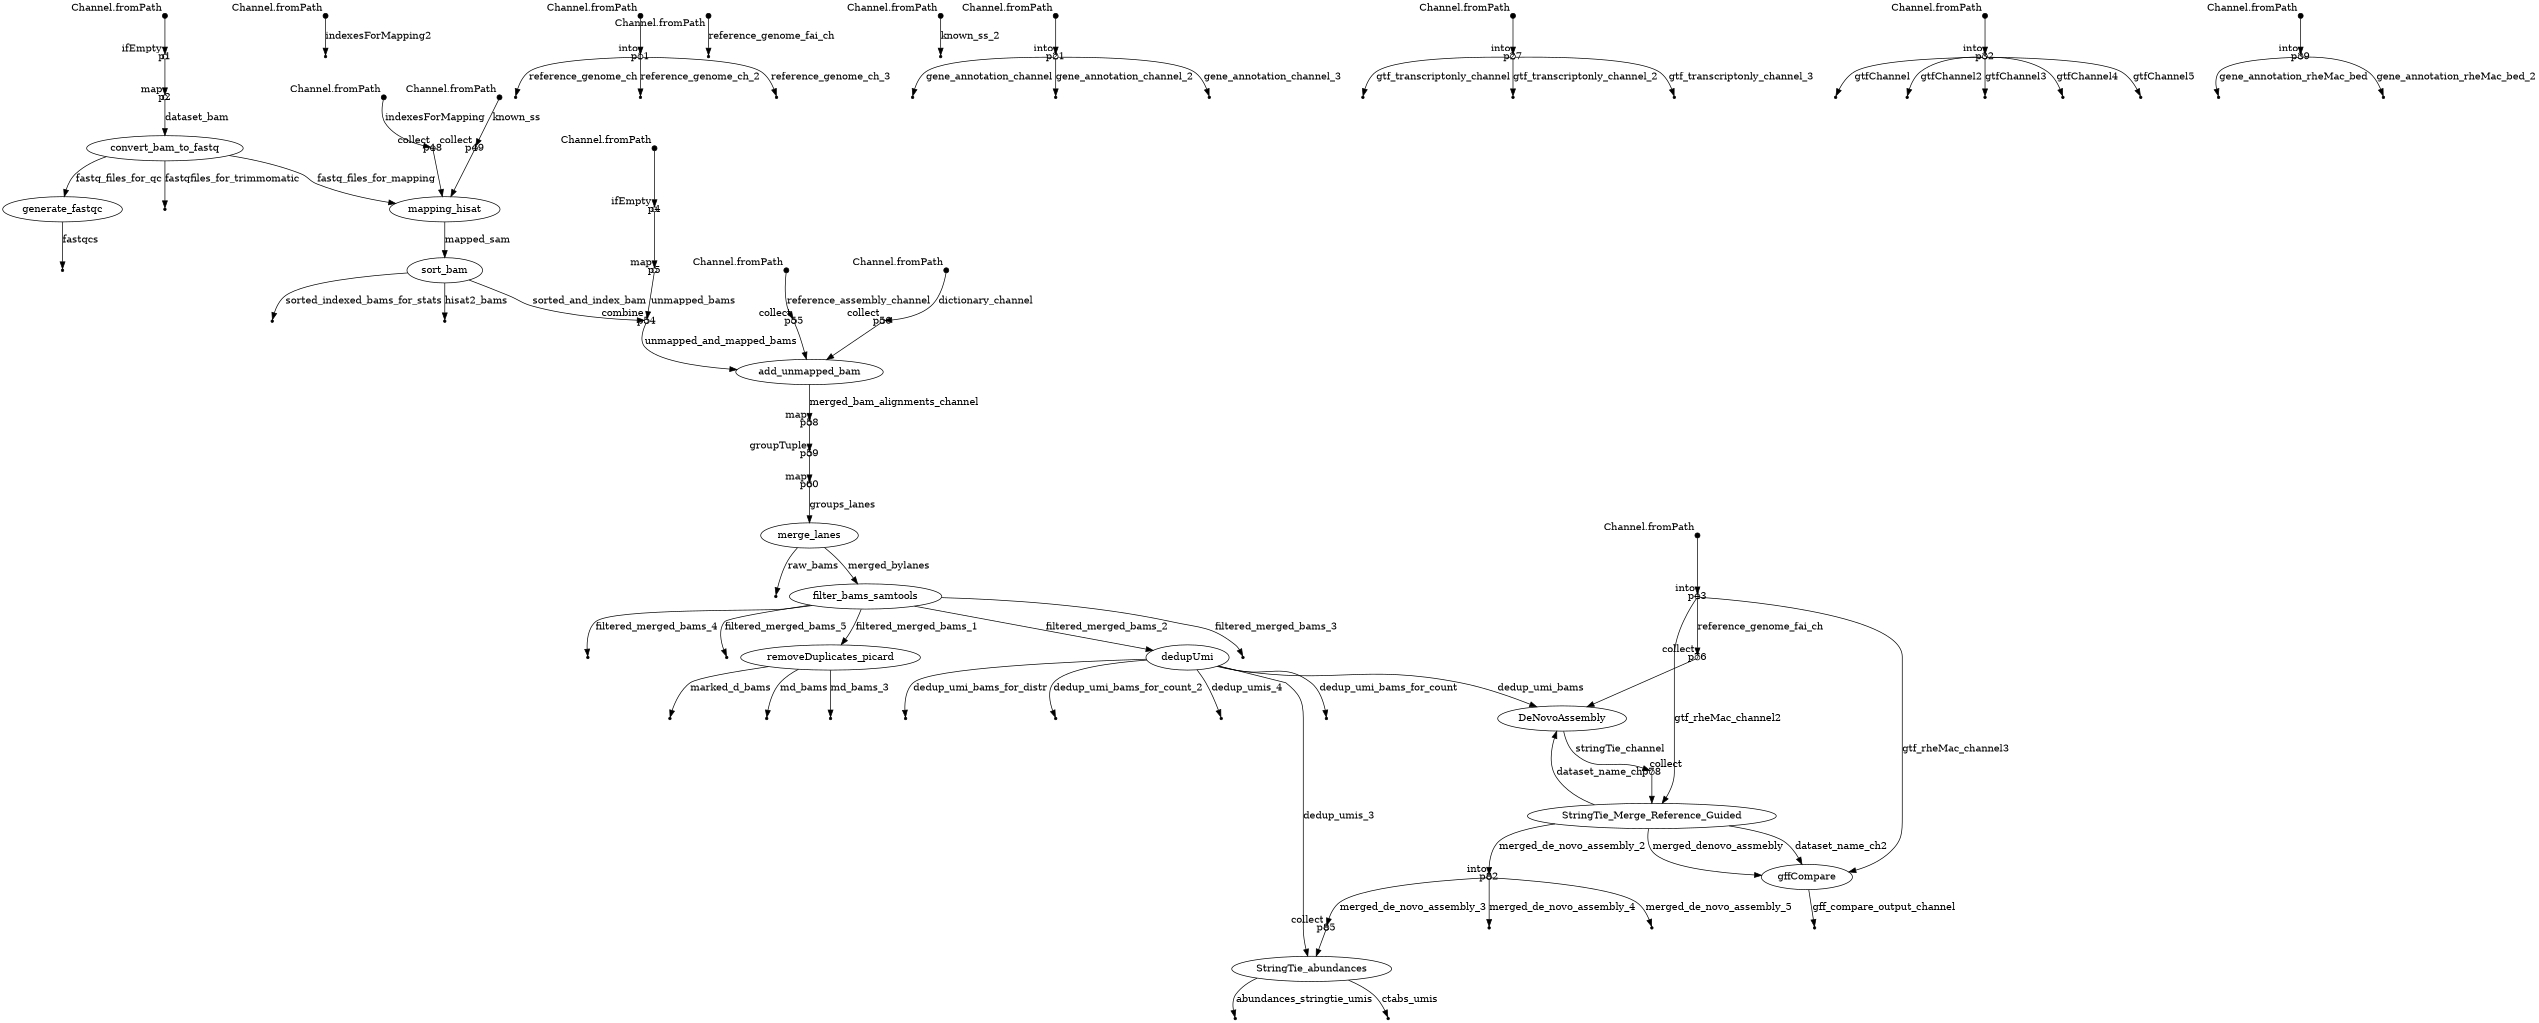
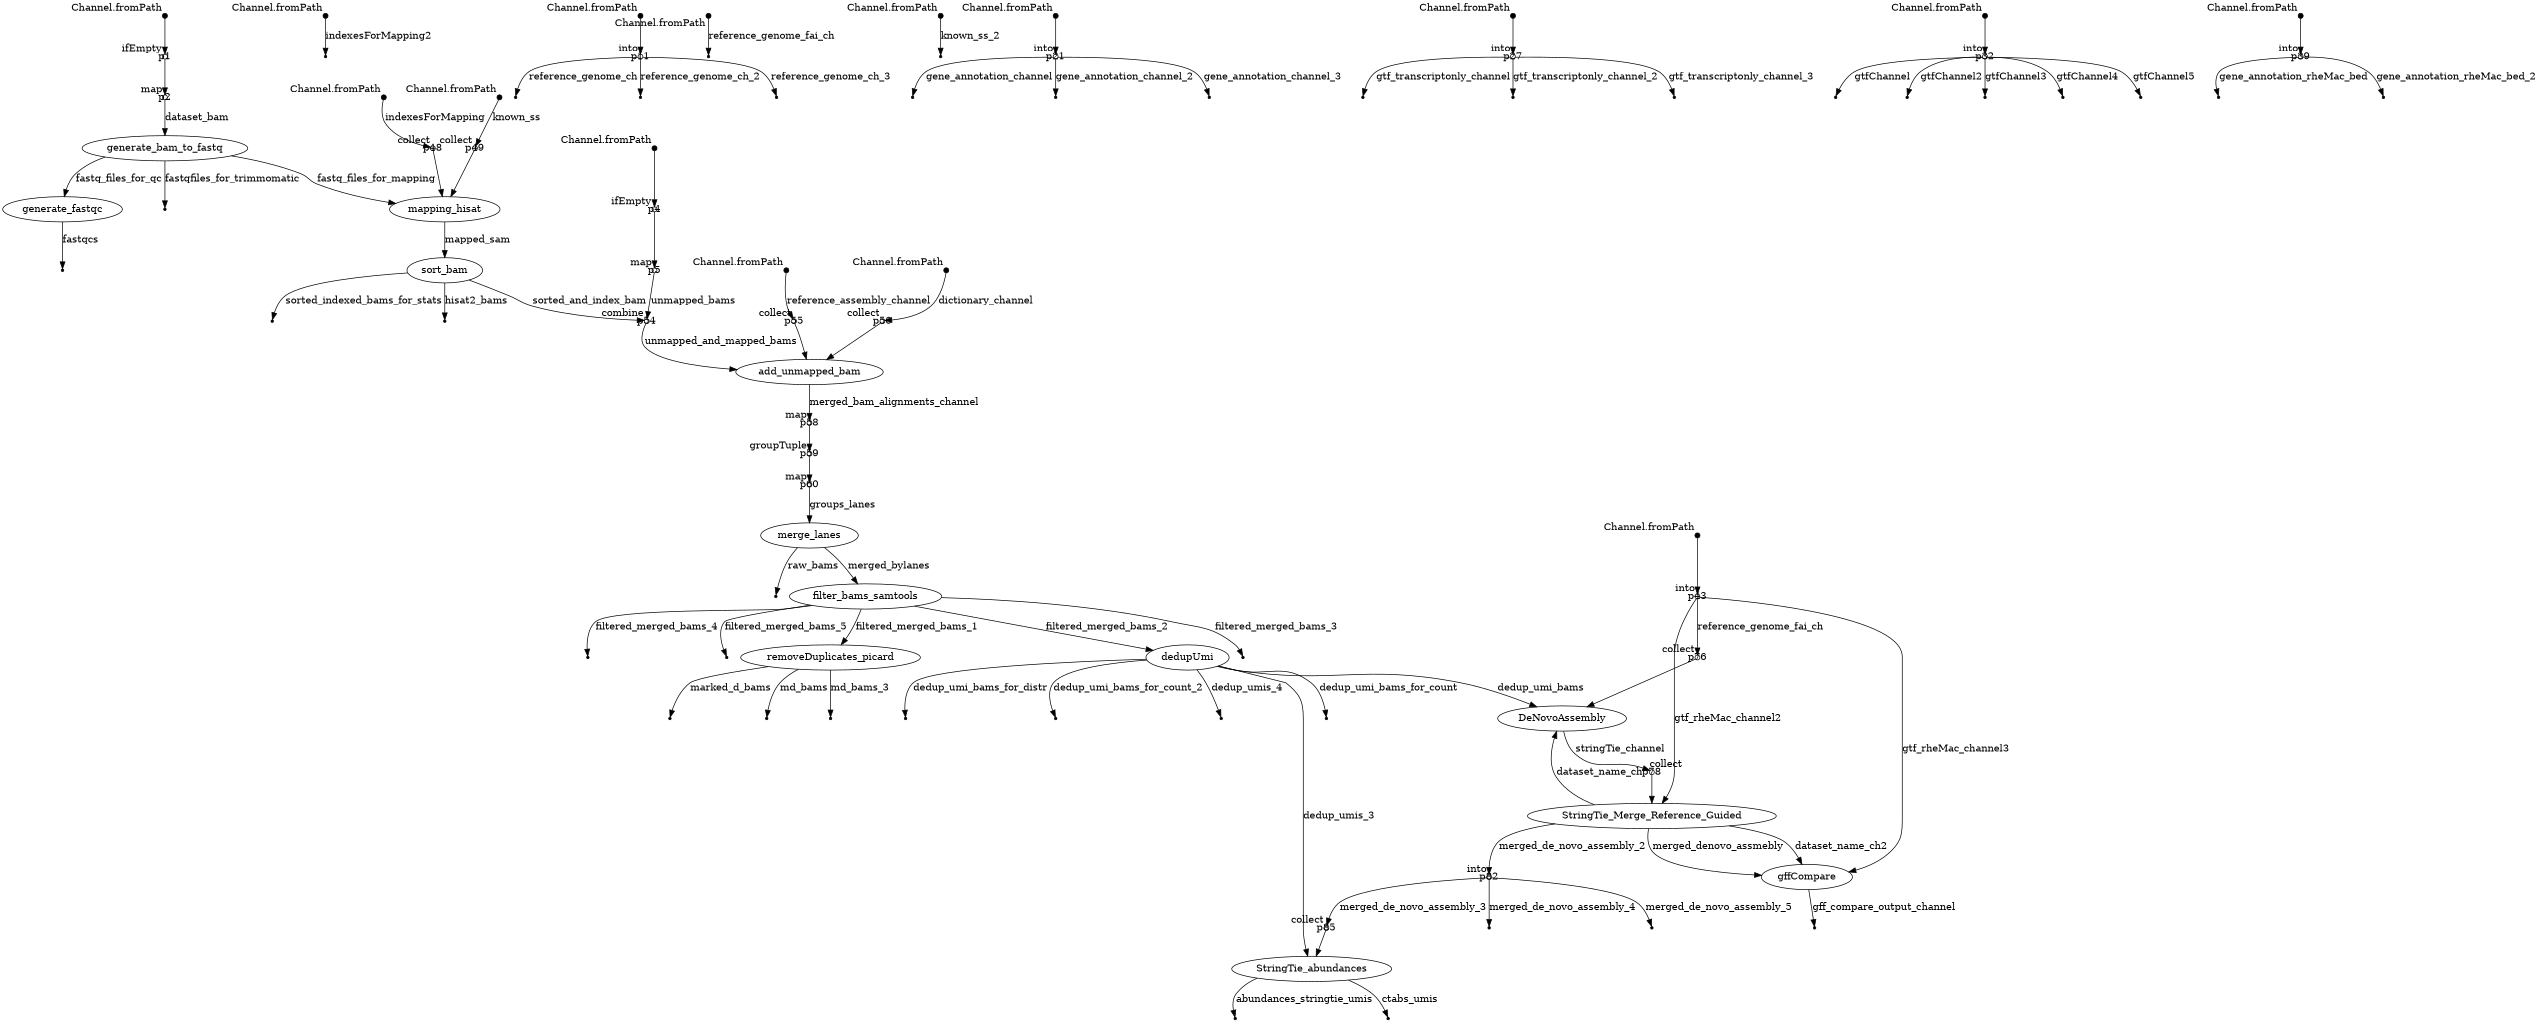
node "convert_bam_to_fastq": label "convert_bam_to_fastq" -> "generate_bam_to_fastq"
